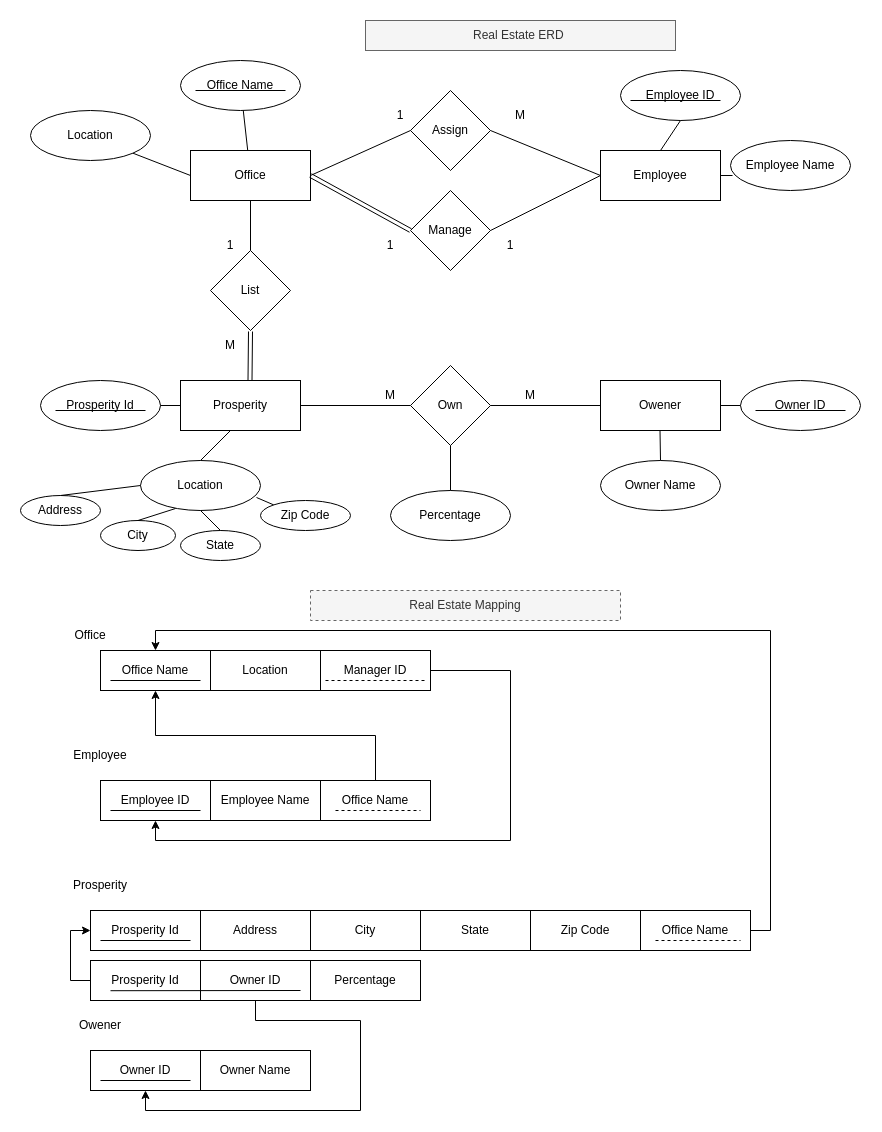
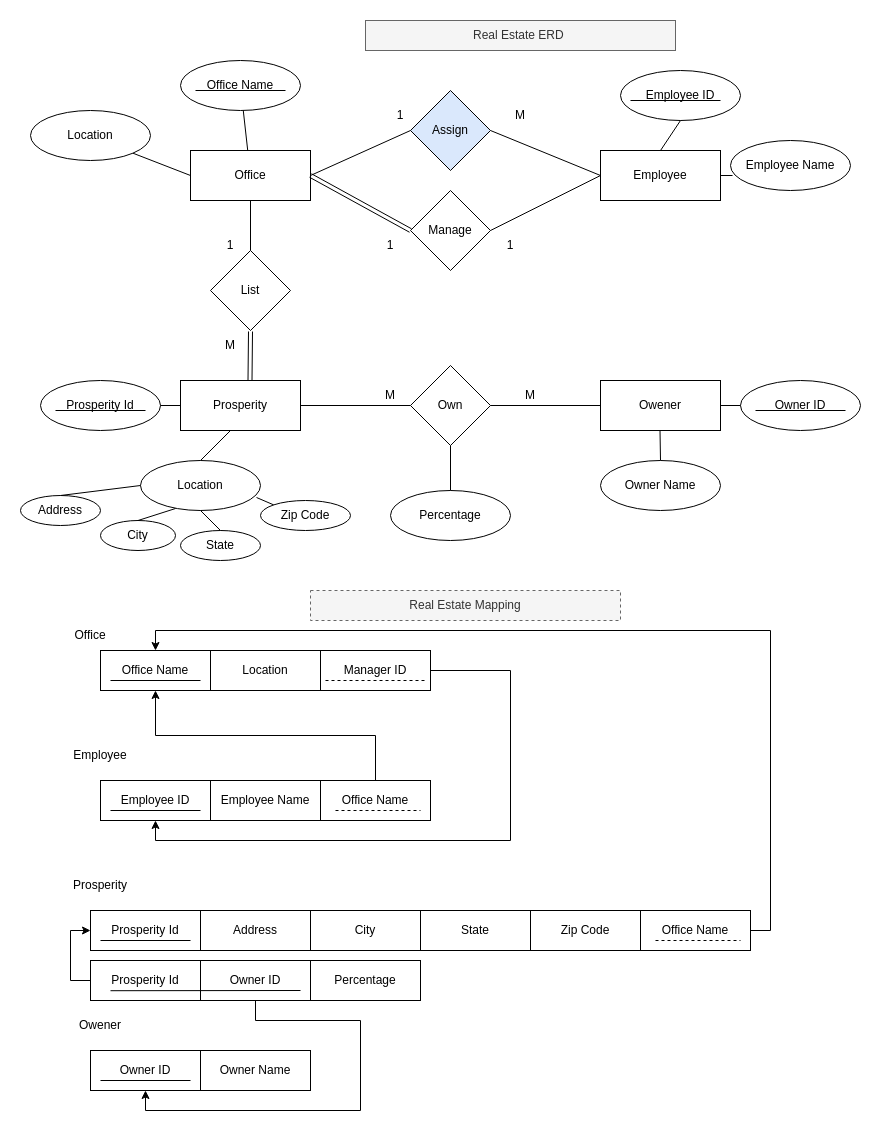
node "Assign": fillcolor #ffffff -> #dae8fc
